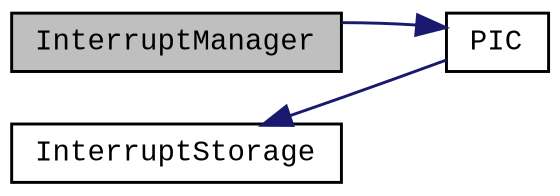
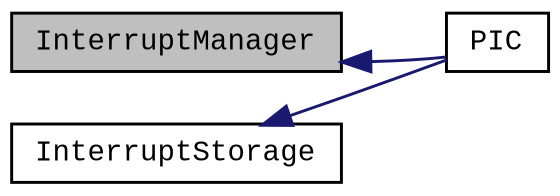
edge "InterruptManager" -> "PIC": reversed
